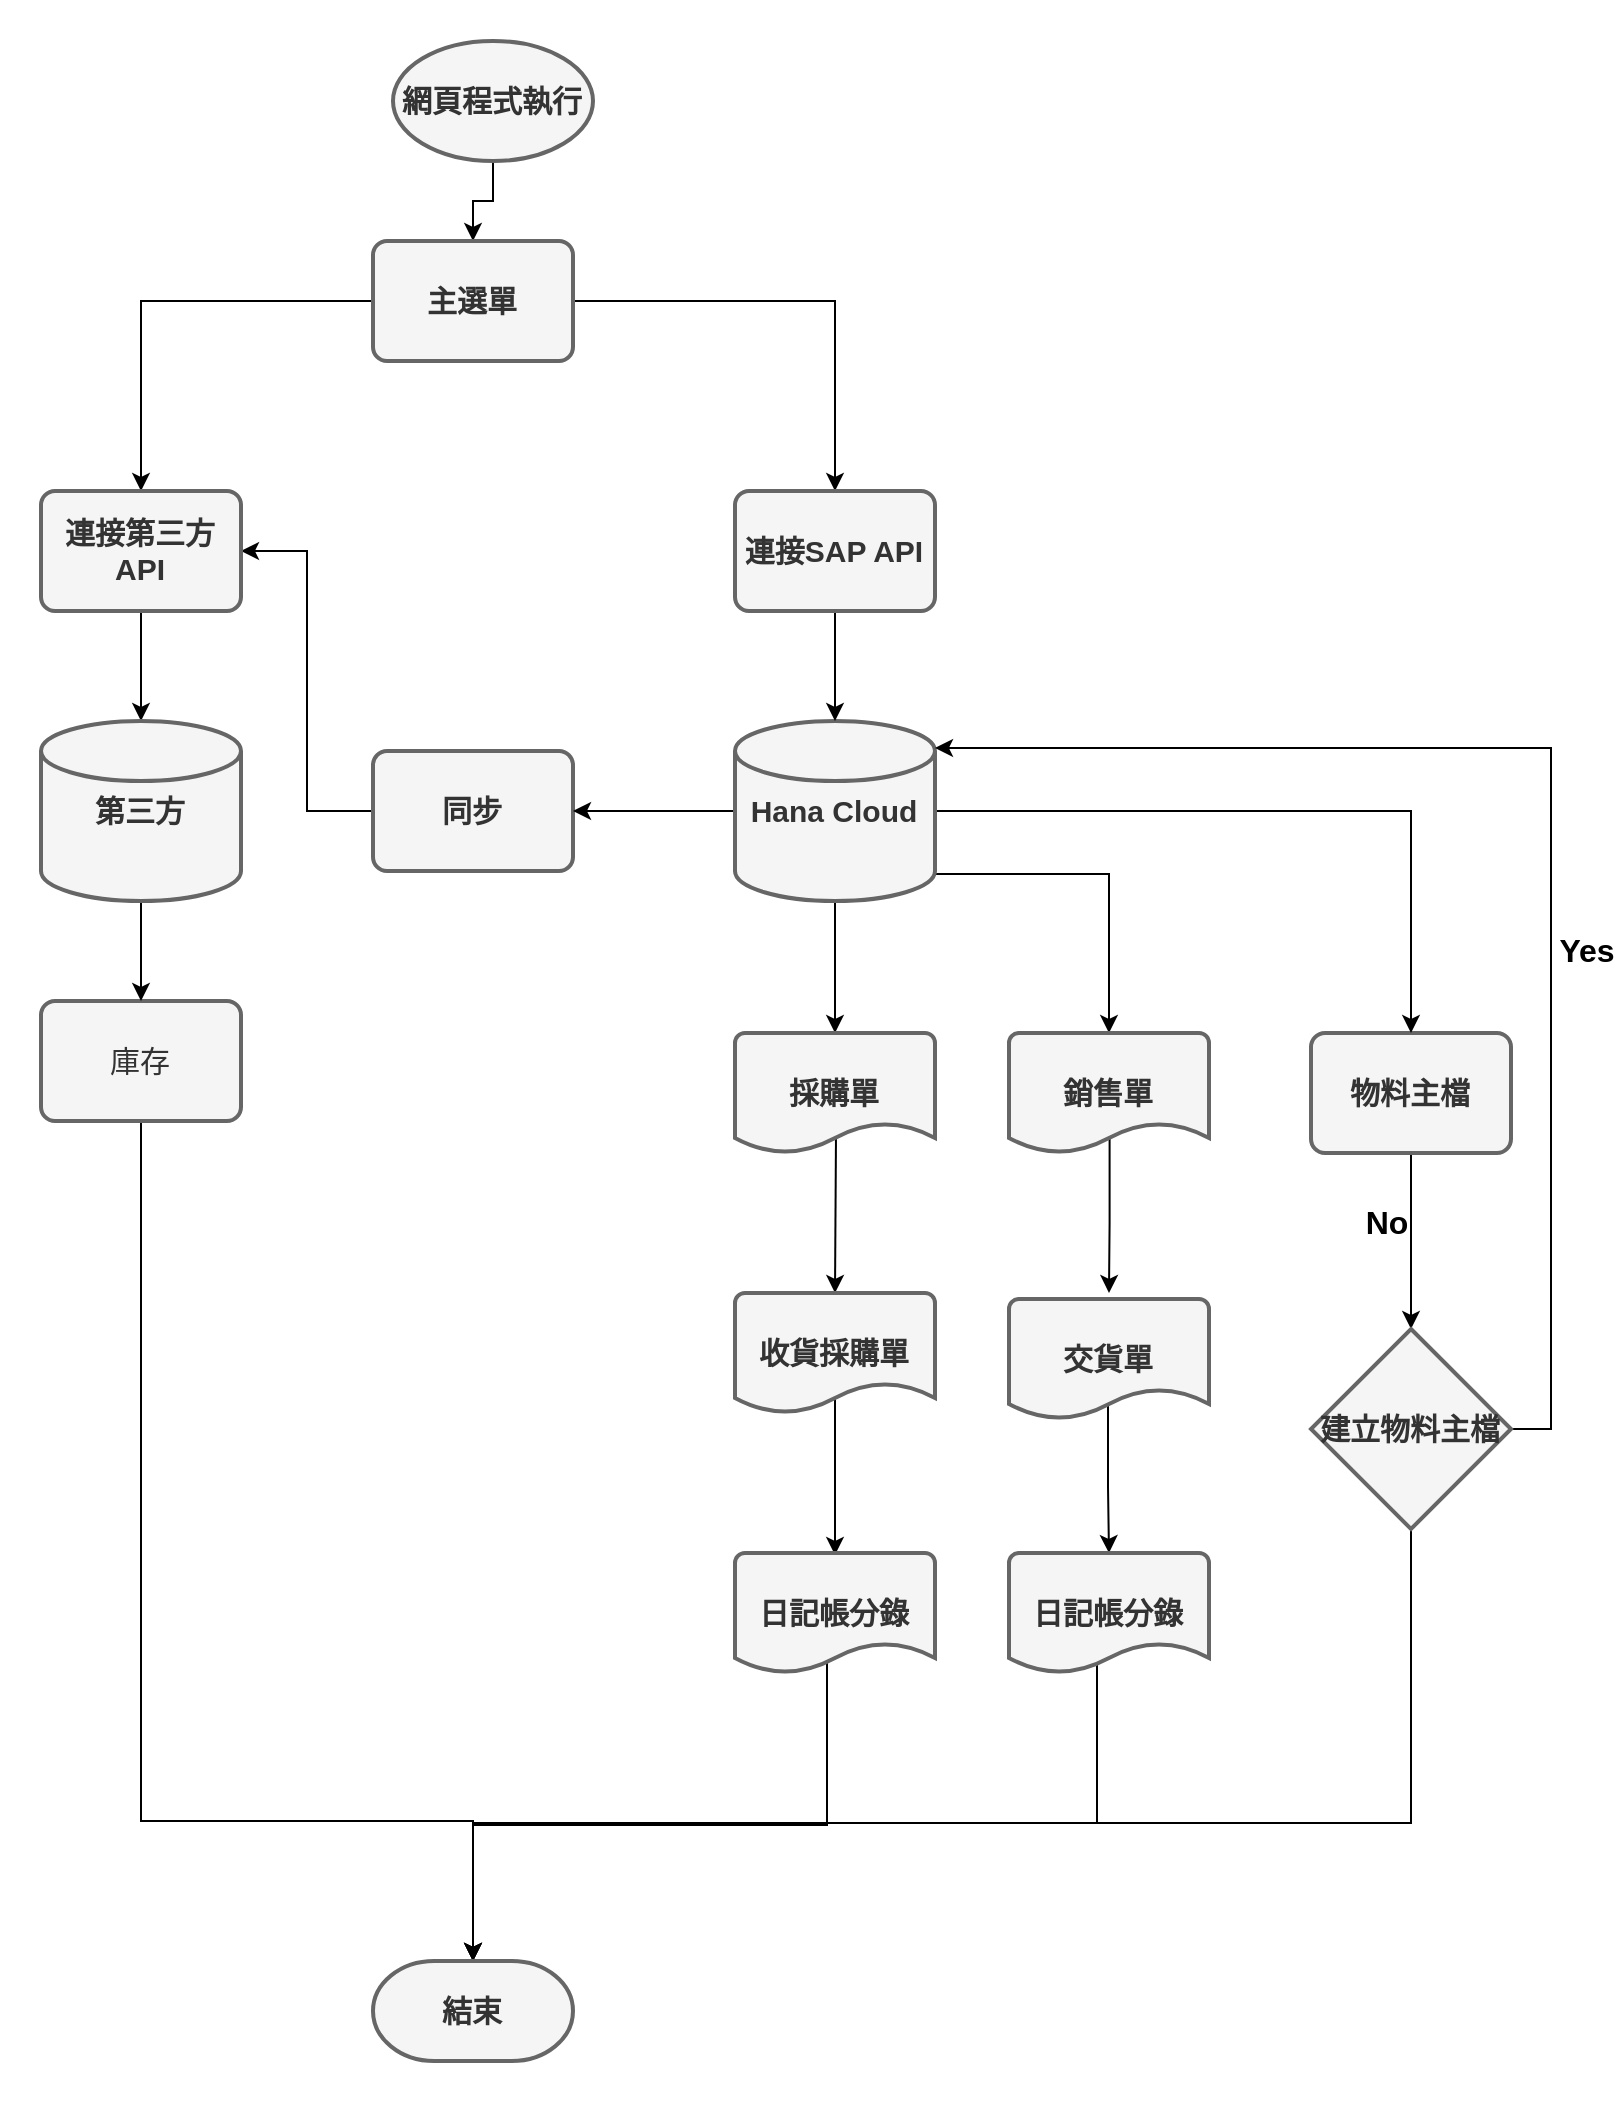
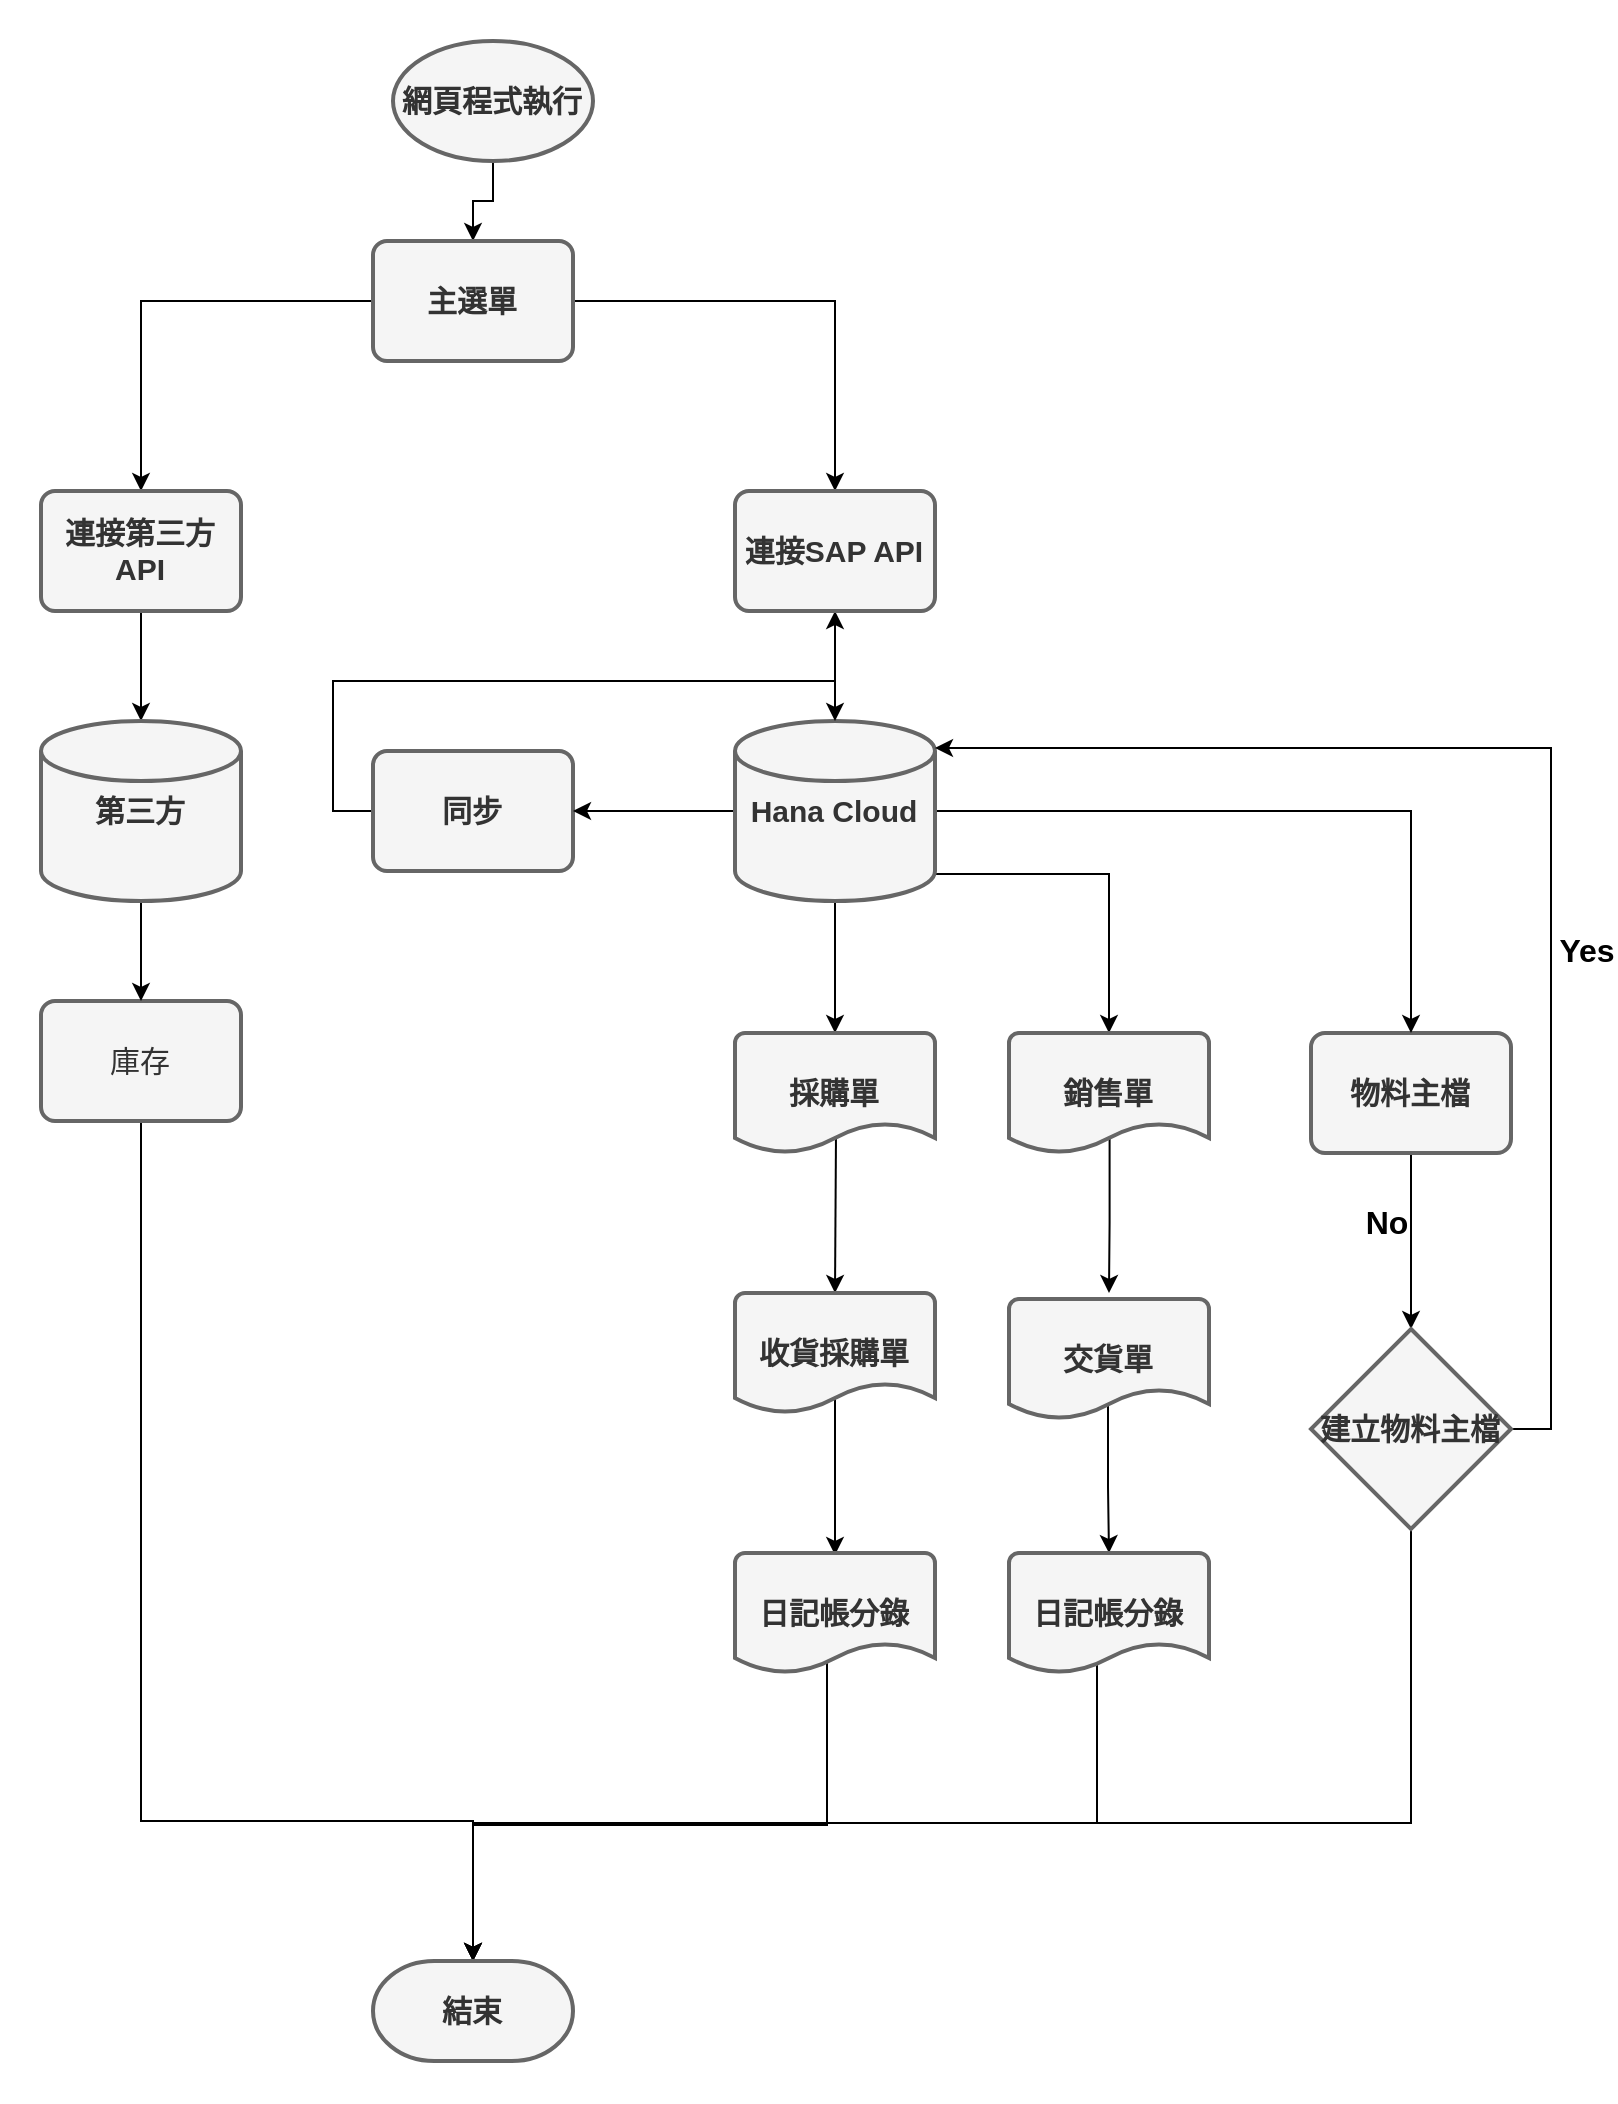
edge "同步" -> "連接第三方API": now "同步" -> "連接SAP API"
